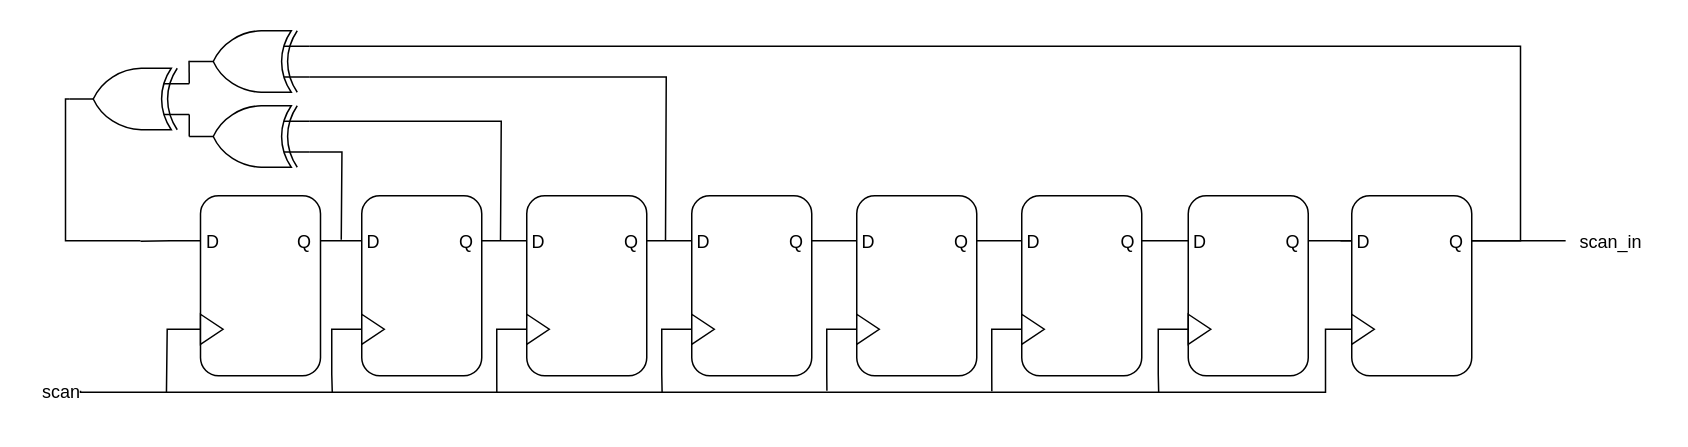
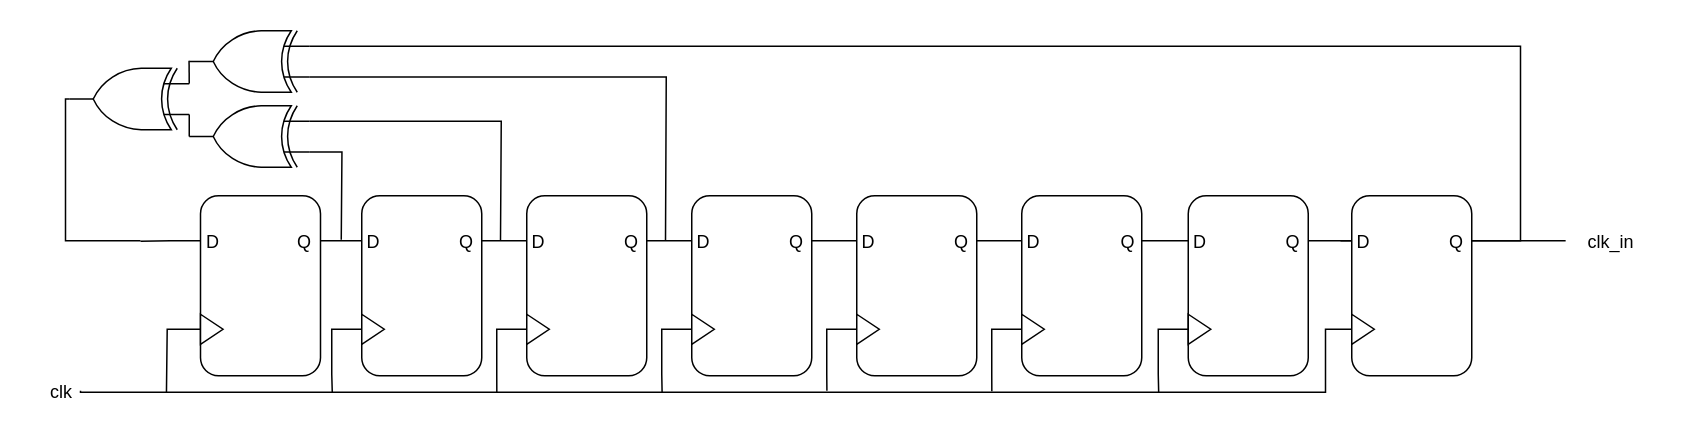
node "scan_in": label "scan_in" -> "clk_in"
node "scan": label "scan" -> "clk"
